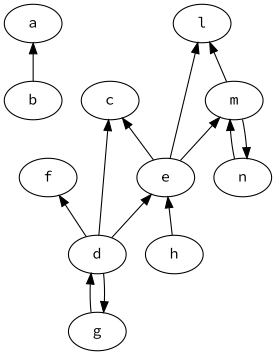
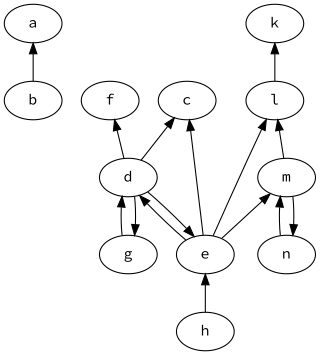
node "k": added
edge "e" -> "d": added
